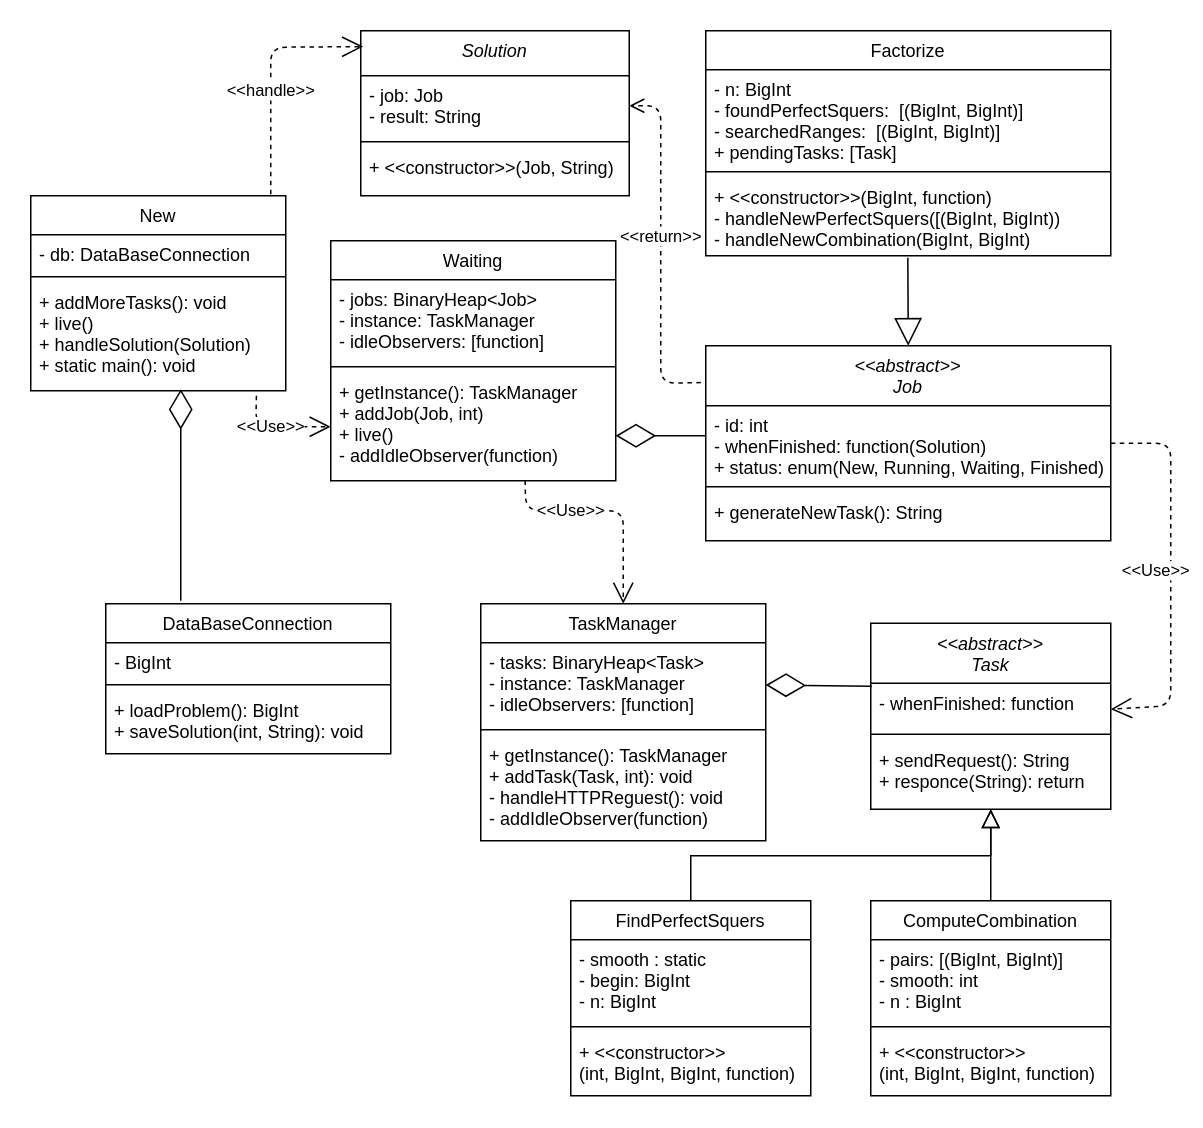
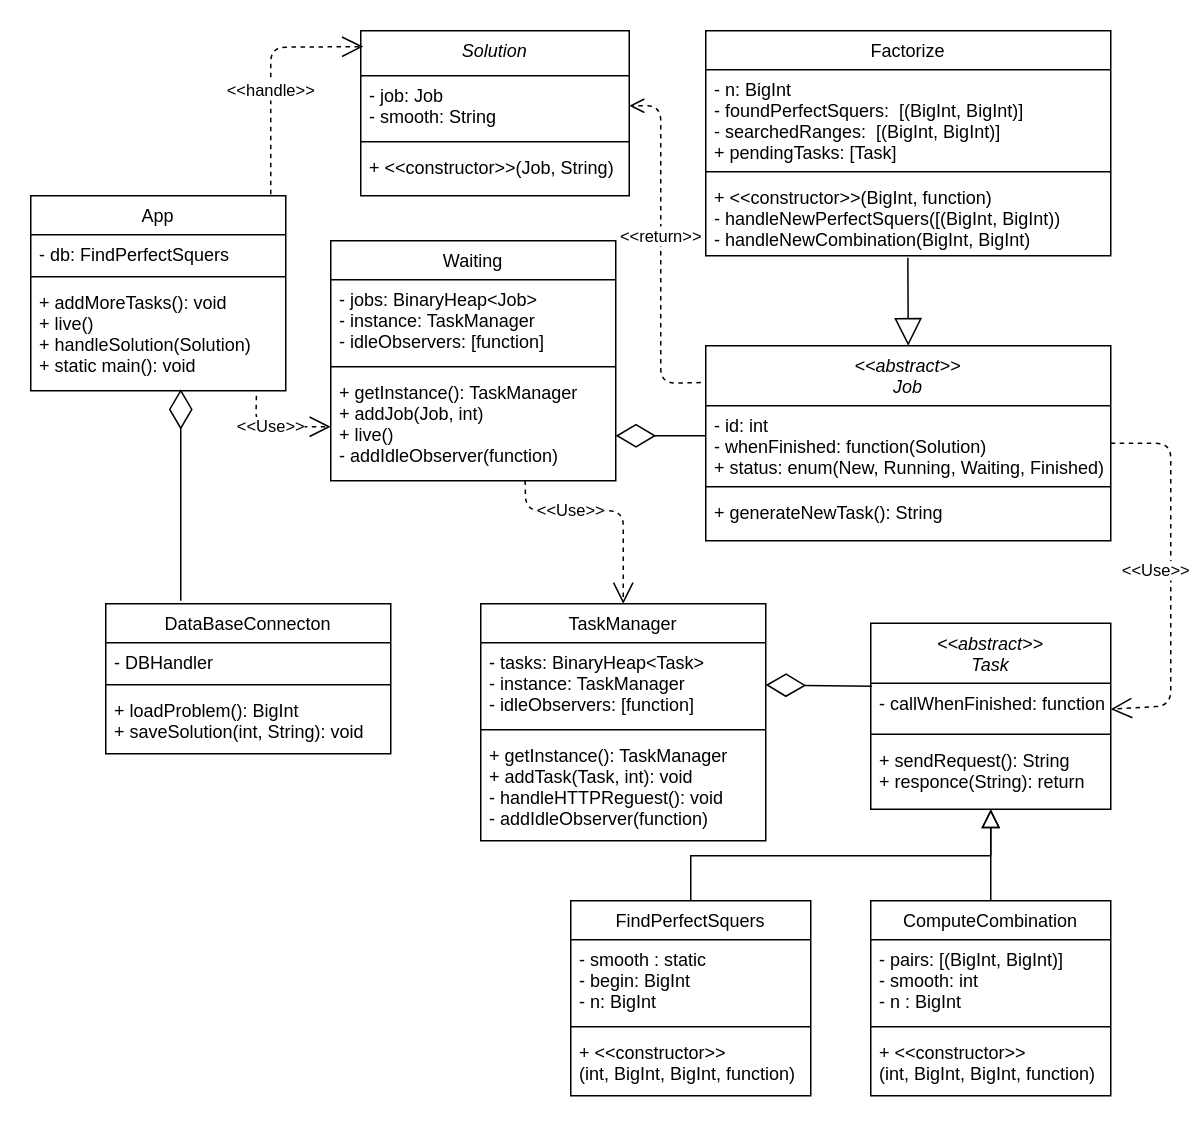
node "- job: Job - result: String": label "- job: Job - result: String" -> "- job: Job - smooth: String"
node "New": label "New" -> "App"
node "- db: DataBaseConnection": label "- db: DataBaseConnection" -> "- db: FindPerfectSquers"
node "DataBaseConnection": label "DataBaseConnection" -> "DataBaseConnecton"
node "- BigInt": label "- BigInt" -> "- DBHandler"
node "- whenFinished: function": label "- whenFinished: function" -> "- callWhenFinished: function"
